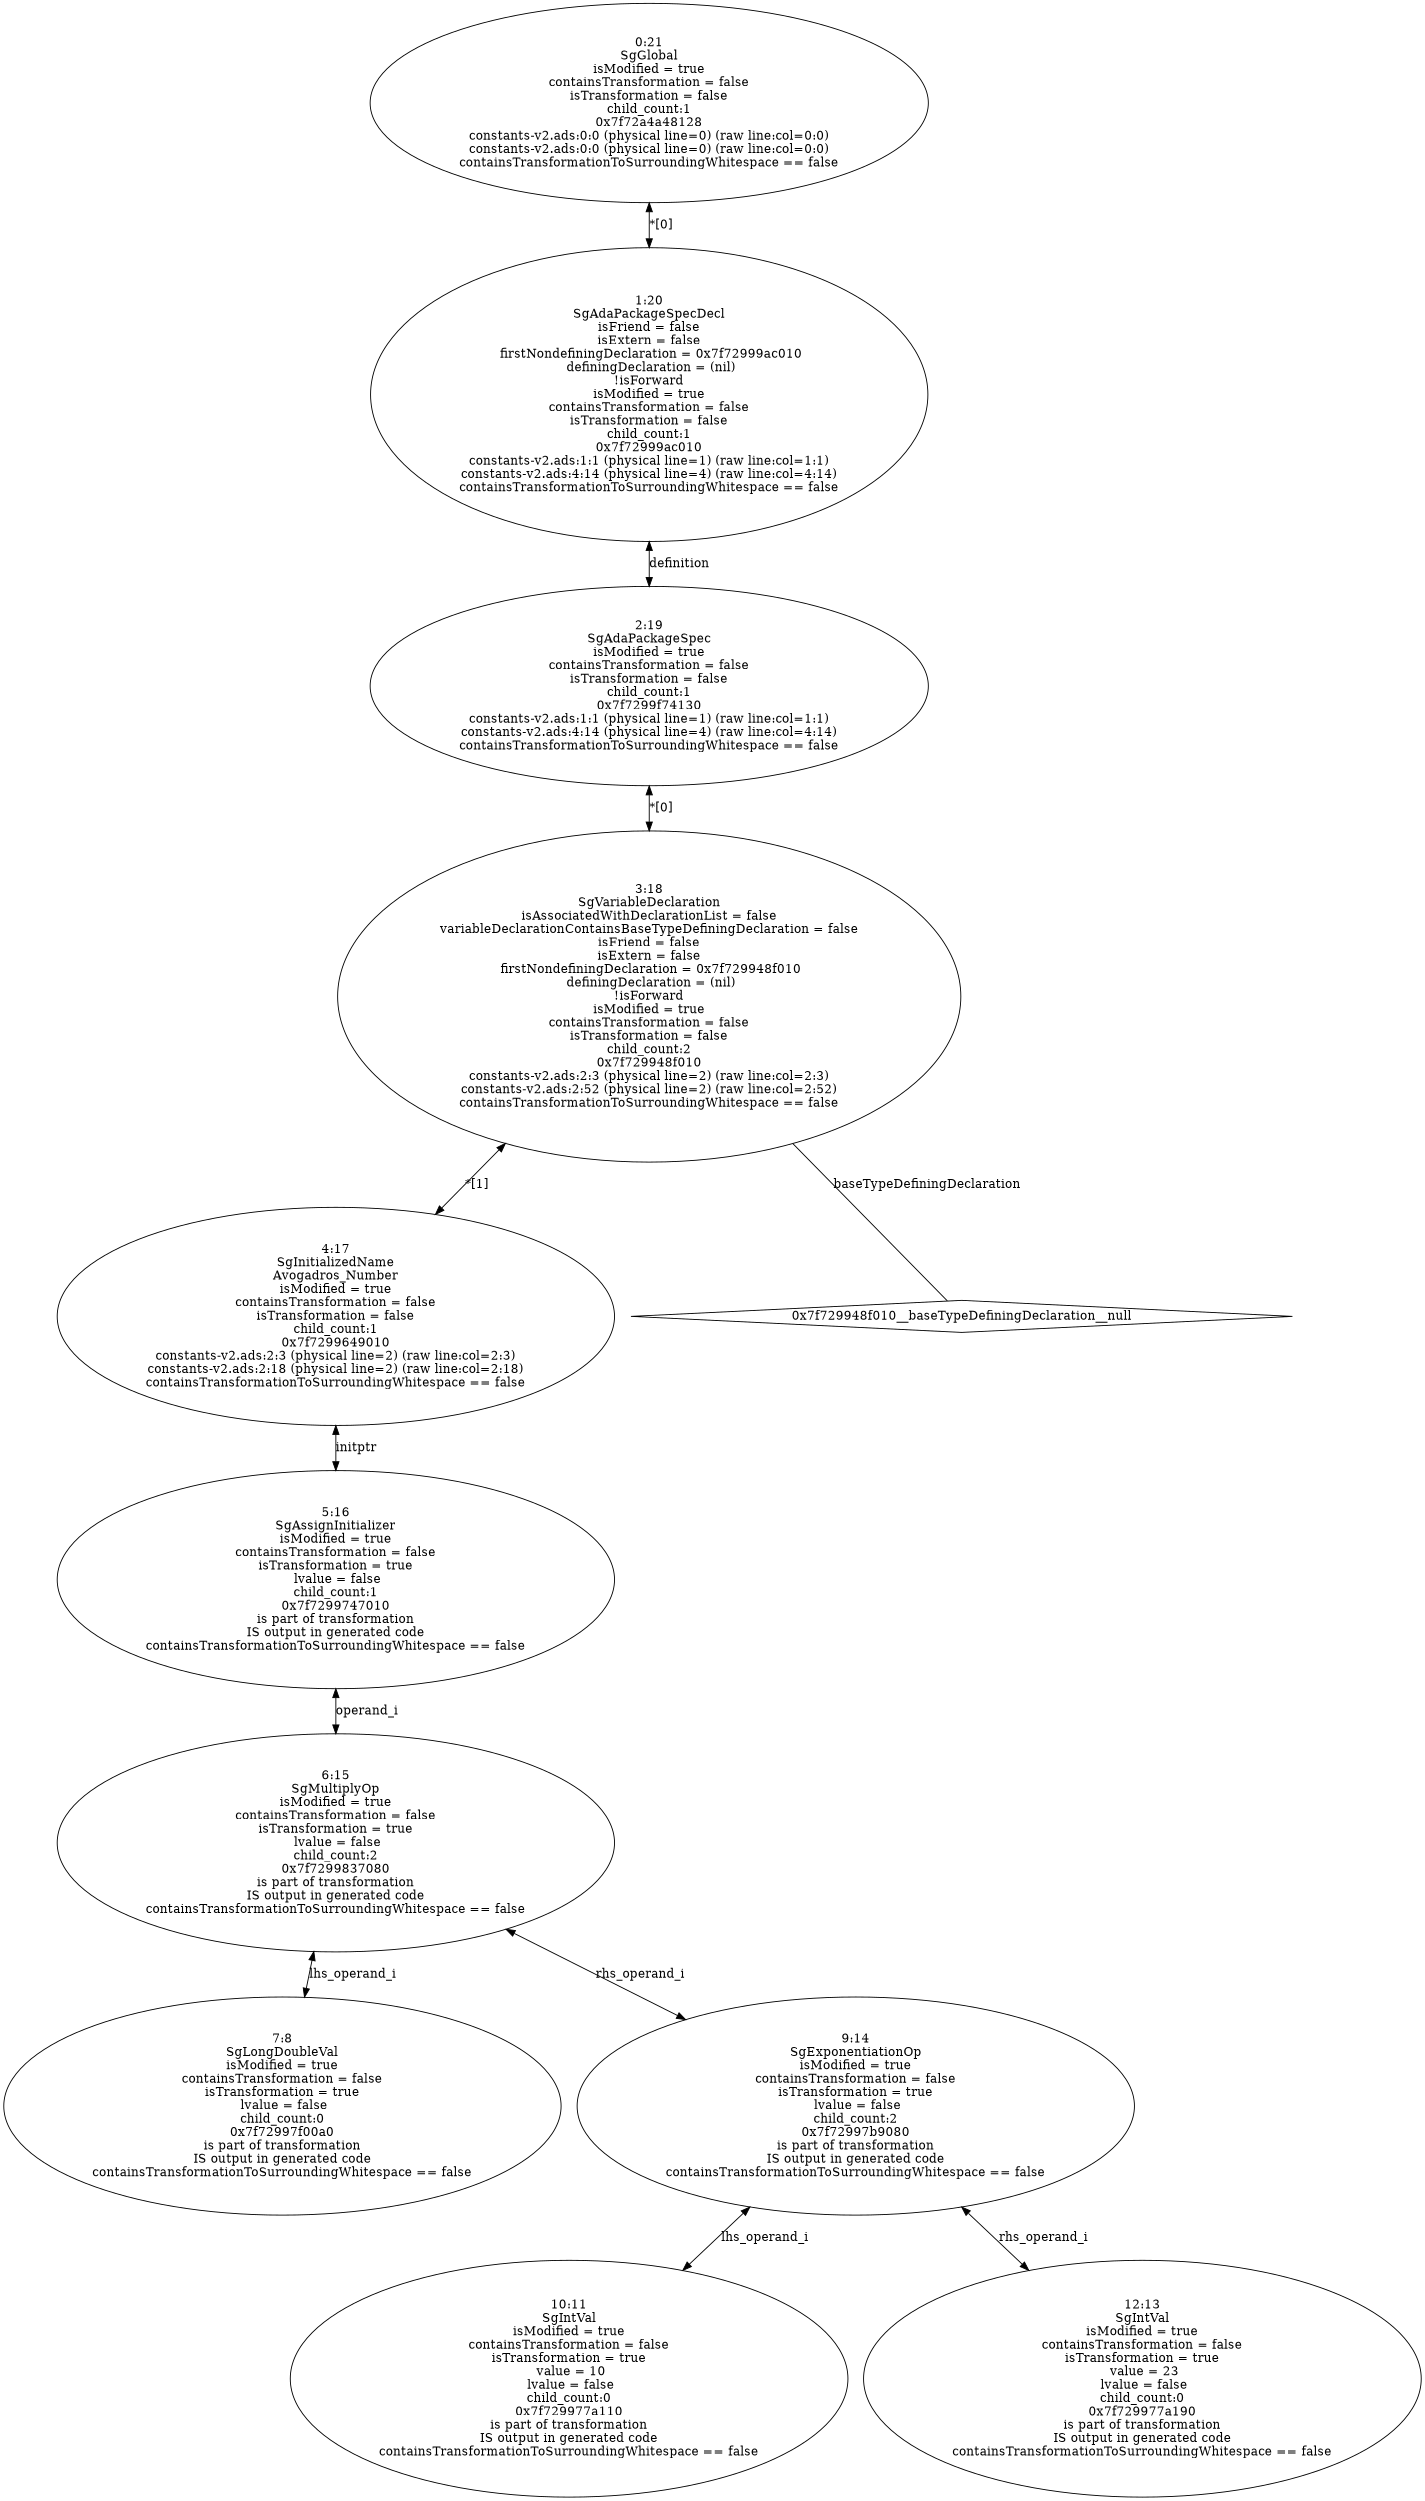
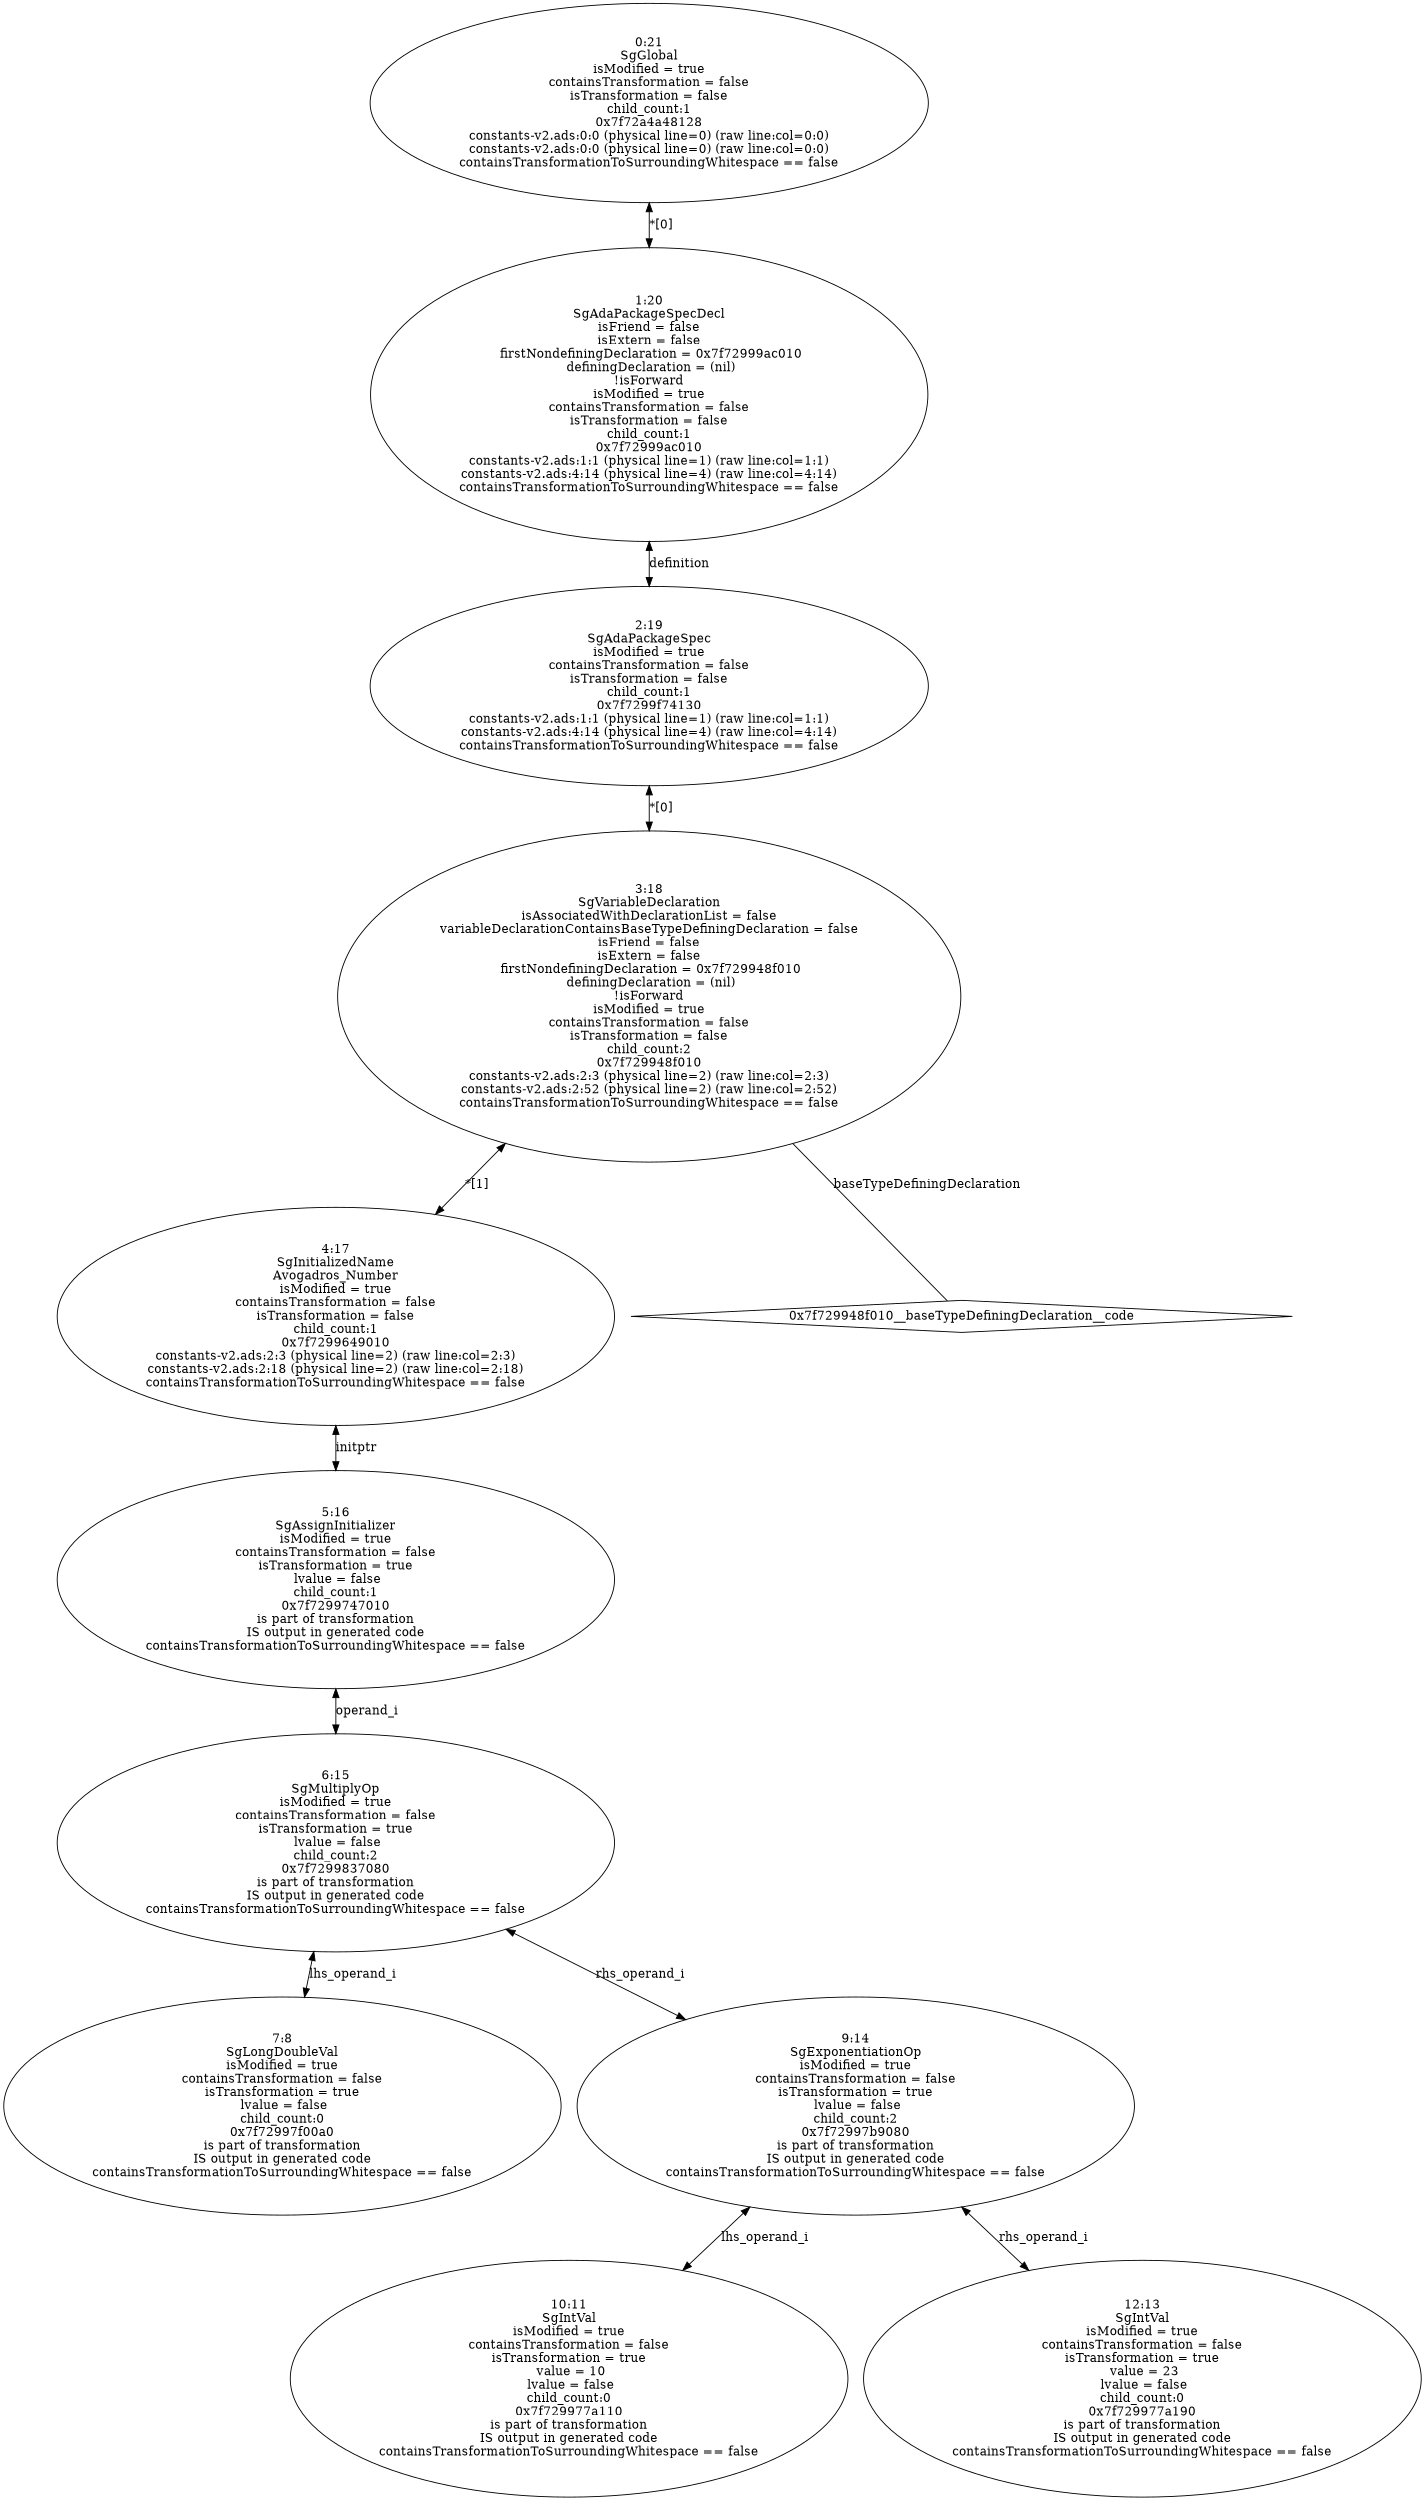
node "0x7f729948f010__baseTypeDefiningDeclaration__null": label "0x7f729948f010__baseTypeDefiningDeclaration__null" -> "0x7f729948f010__baseTypeDefiningDeclaration__code"
